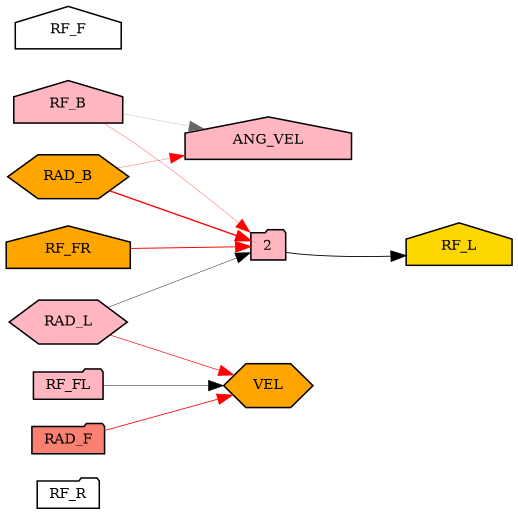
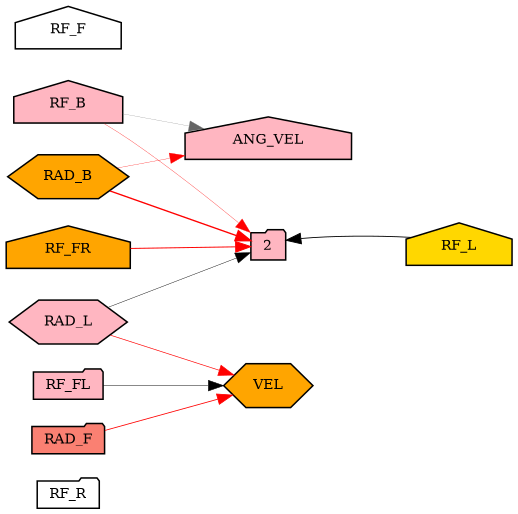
edge "2" -> "RF_L": reversed
